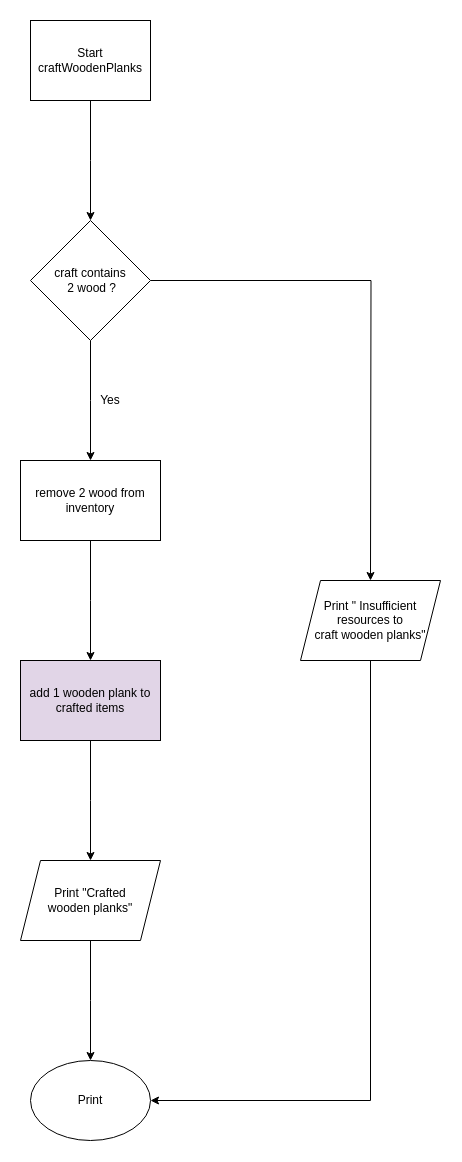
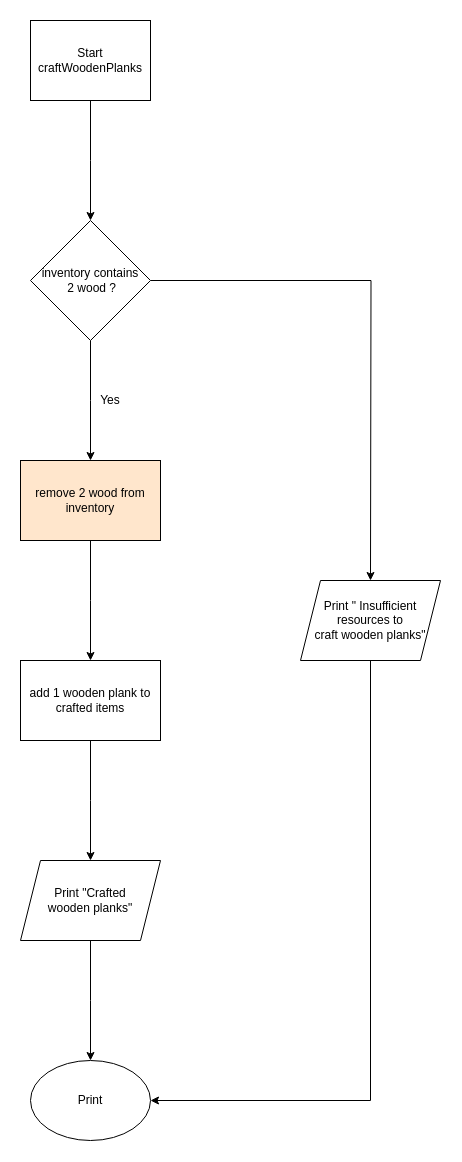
node "craft contains 2 wood ?": label "craft contains 2 wood ?" -> "inventory contains 2 wood ?"
node "remove 2 wood from inventory": fillcolor #ffffff -> #ffe6cc
node "add 1 wooden plank to crafted items": fillcolor #e1d5e7 -> #ffffff
